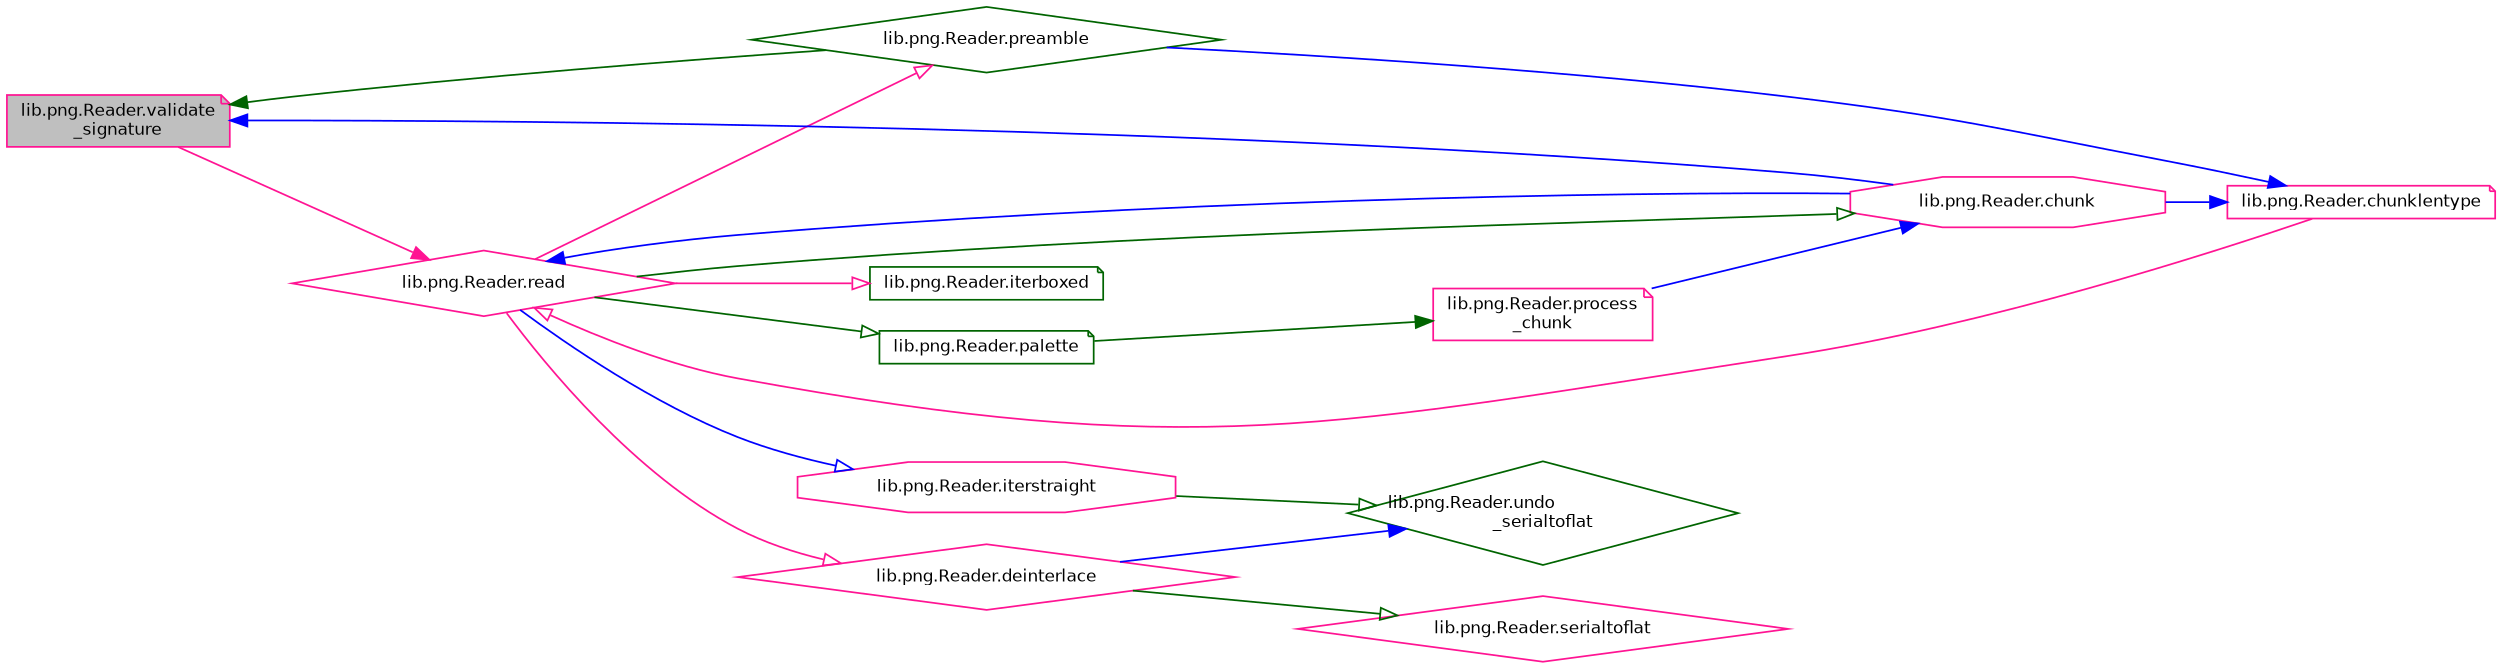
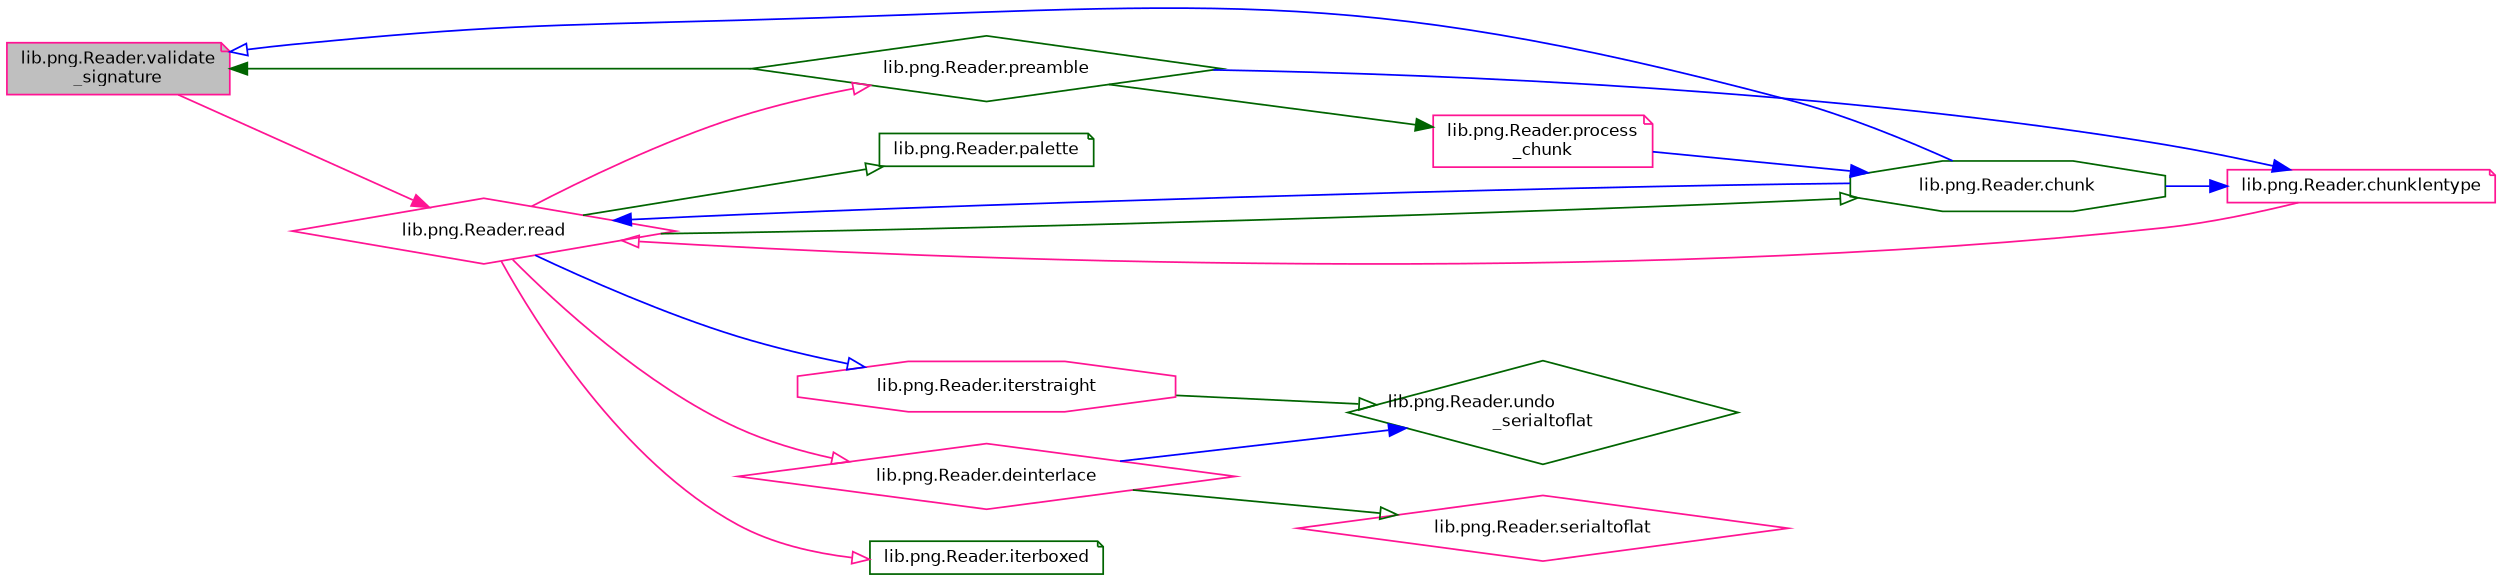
edge "lib.png.Reader.chunk" -> "lib.png.Reader.validate _signature": arrowhead normal -> onormal
node "lib.png.Reader.chunk": color deeppink -> darkgreen
edge "lib.png.Reader.palette" -> "lib.png.Reader.process _chunk": now "lib.png.Reader.preamble" -> "lib.png.Reader.process _chunk"
